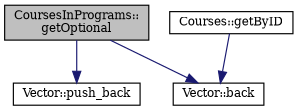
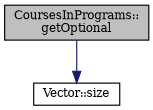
node "Courses::getByID": removed
node "Vector::push_back": removed
node "Vector::back": label "Vector::back" -> "Vector::size"
